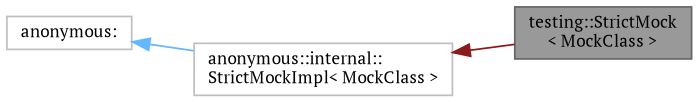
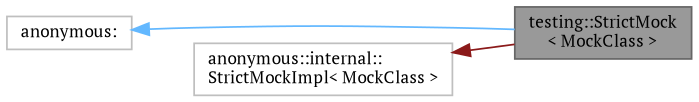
edge "anonymous::internal:: StrictMockImpl< MockClass >" -> "anonymous:": now "testing::StrictMock < MockClass >" -> "anonymous:"
